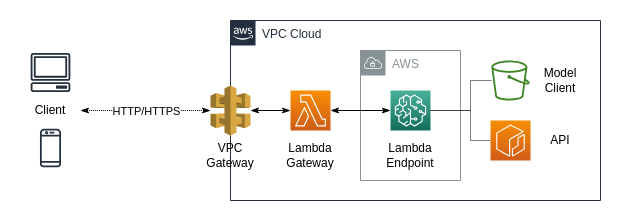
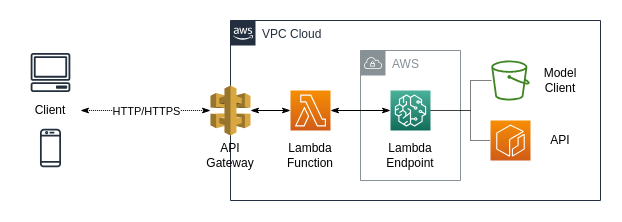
node "VPC Gateway": label "VPC Gateway" -> "API Gateway"
node "Lambda Gateway": label "Lambda Gateway" -> "Lambda Function"
